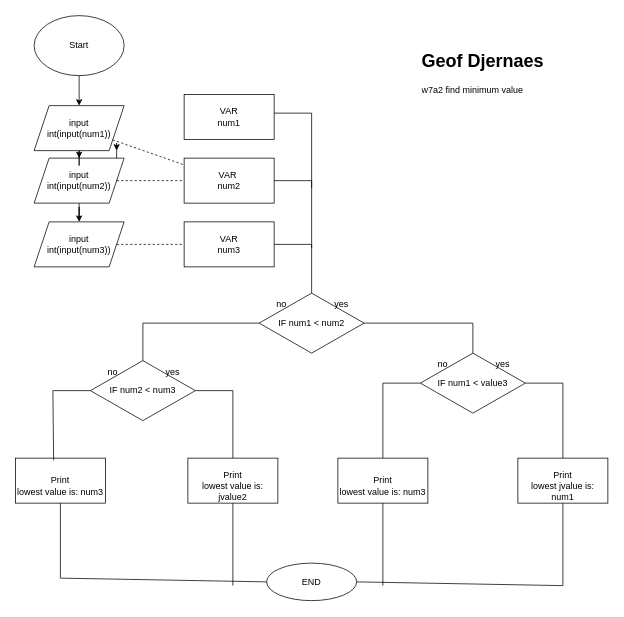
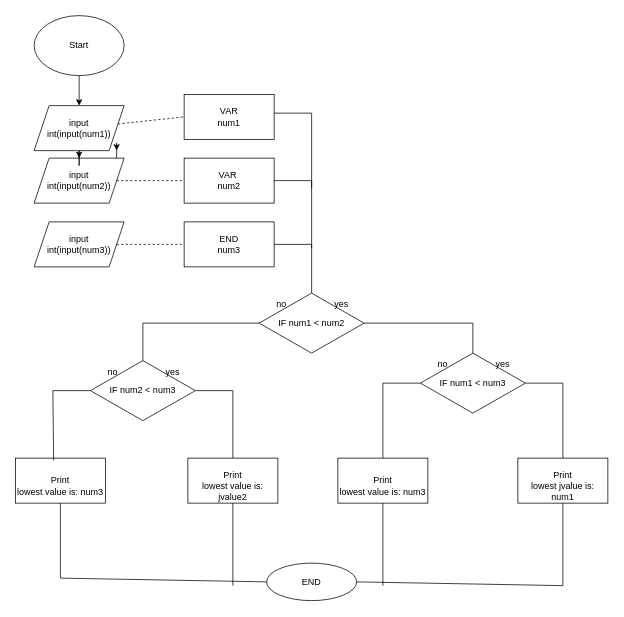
node "Geof Djernaes w7a2 find minimum value": removed
edge "input int(input(num1))" -- "VAR num2": now "input int(input(num1))" -- "VAR num1"
edge "input int(input(num2))" -> "input int(input(num3))": removed
node "VAR num3": label "VAR num3" -> "END num3"
node "IF num1 < value3": label "IF num1 < value3" -> "IF num1 < num3"
